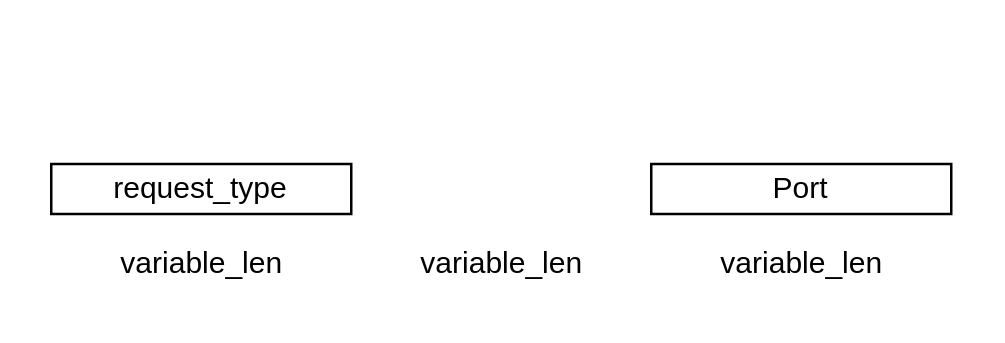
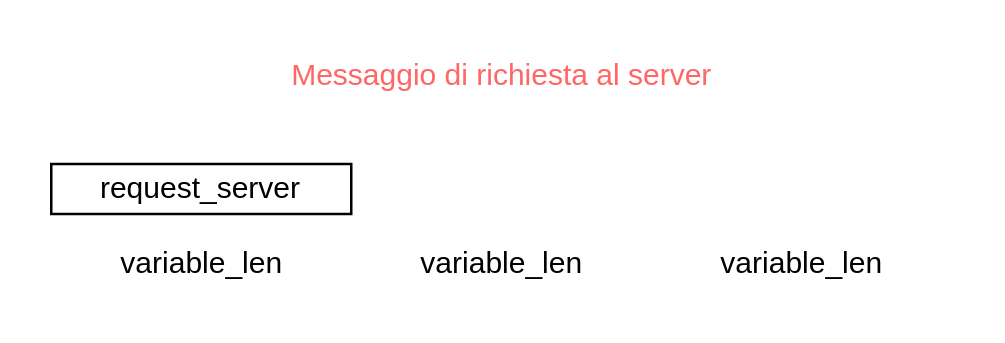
node "Messaggio di richiesta al server": added
node "request_type": label "request_type" -> "request_server"
node "Port": removed
